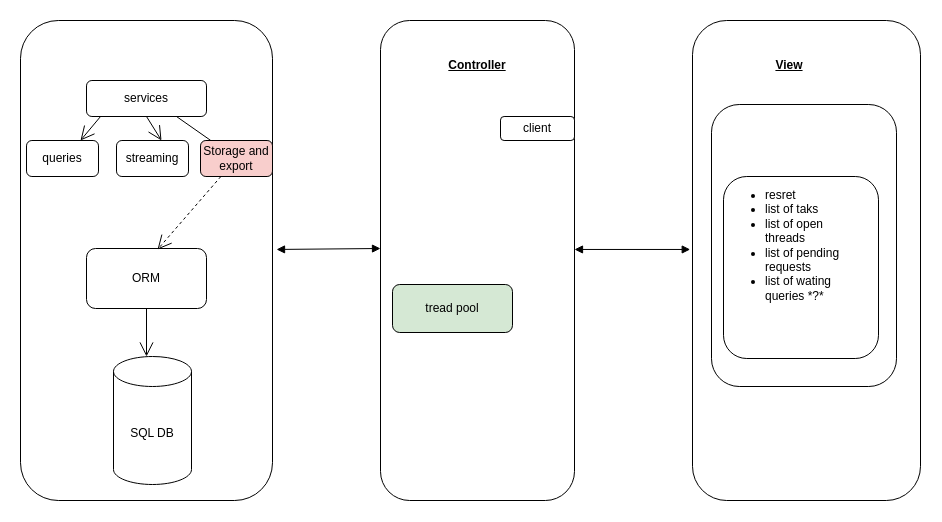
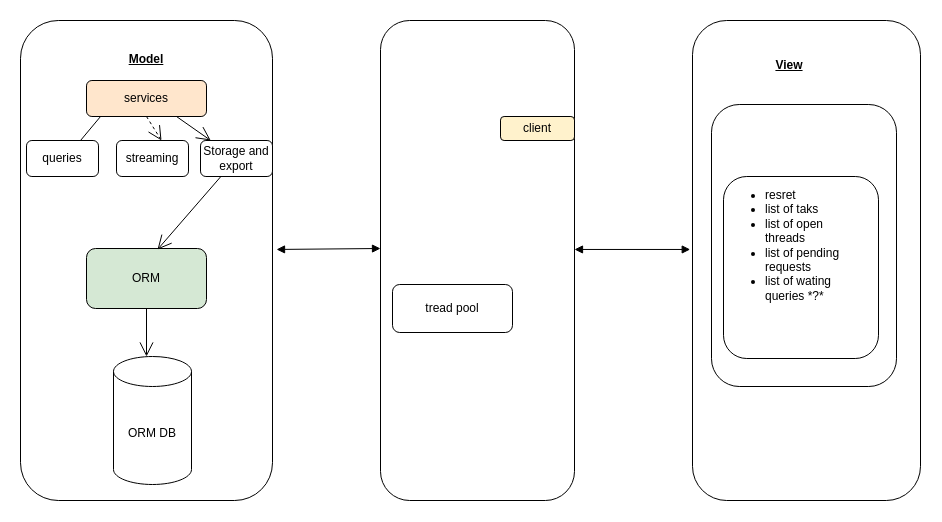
node "Model": added
node "Controller": removed
node "services": fillcolor #ffffff -> #ffe6cc
edge "services" -> "streaming": style solid -> dashed
node "client": fillcolor #ffffff -> #fff2cc
edge "services" -> "queries": arrowhead open -> none
edge "services" -- "Storage and export": arrowhead none -> open
node "Storage and export": fillcolor #f8cecc -> #ffffff
edge "Storage and export" -> "ORM": style dashed -> solid
node "ORM": fillcolor #ffffff -> #d5e8d4
node "tread pool": fillcolor #d5e8d4 -> #ffffff
node "SQL DB": label "SQL DB" -> "ORM DB"
